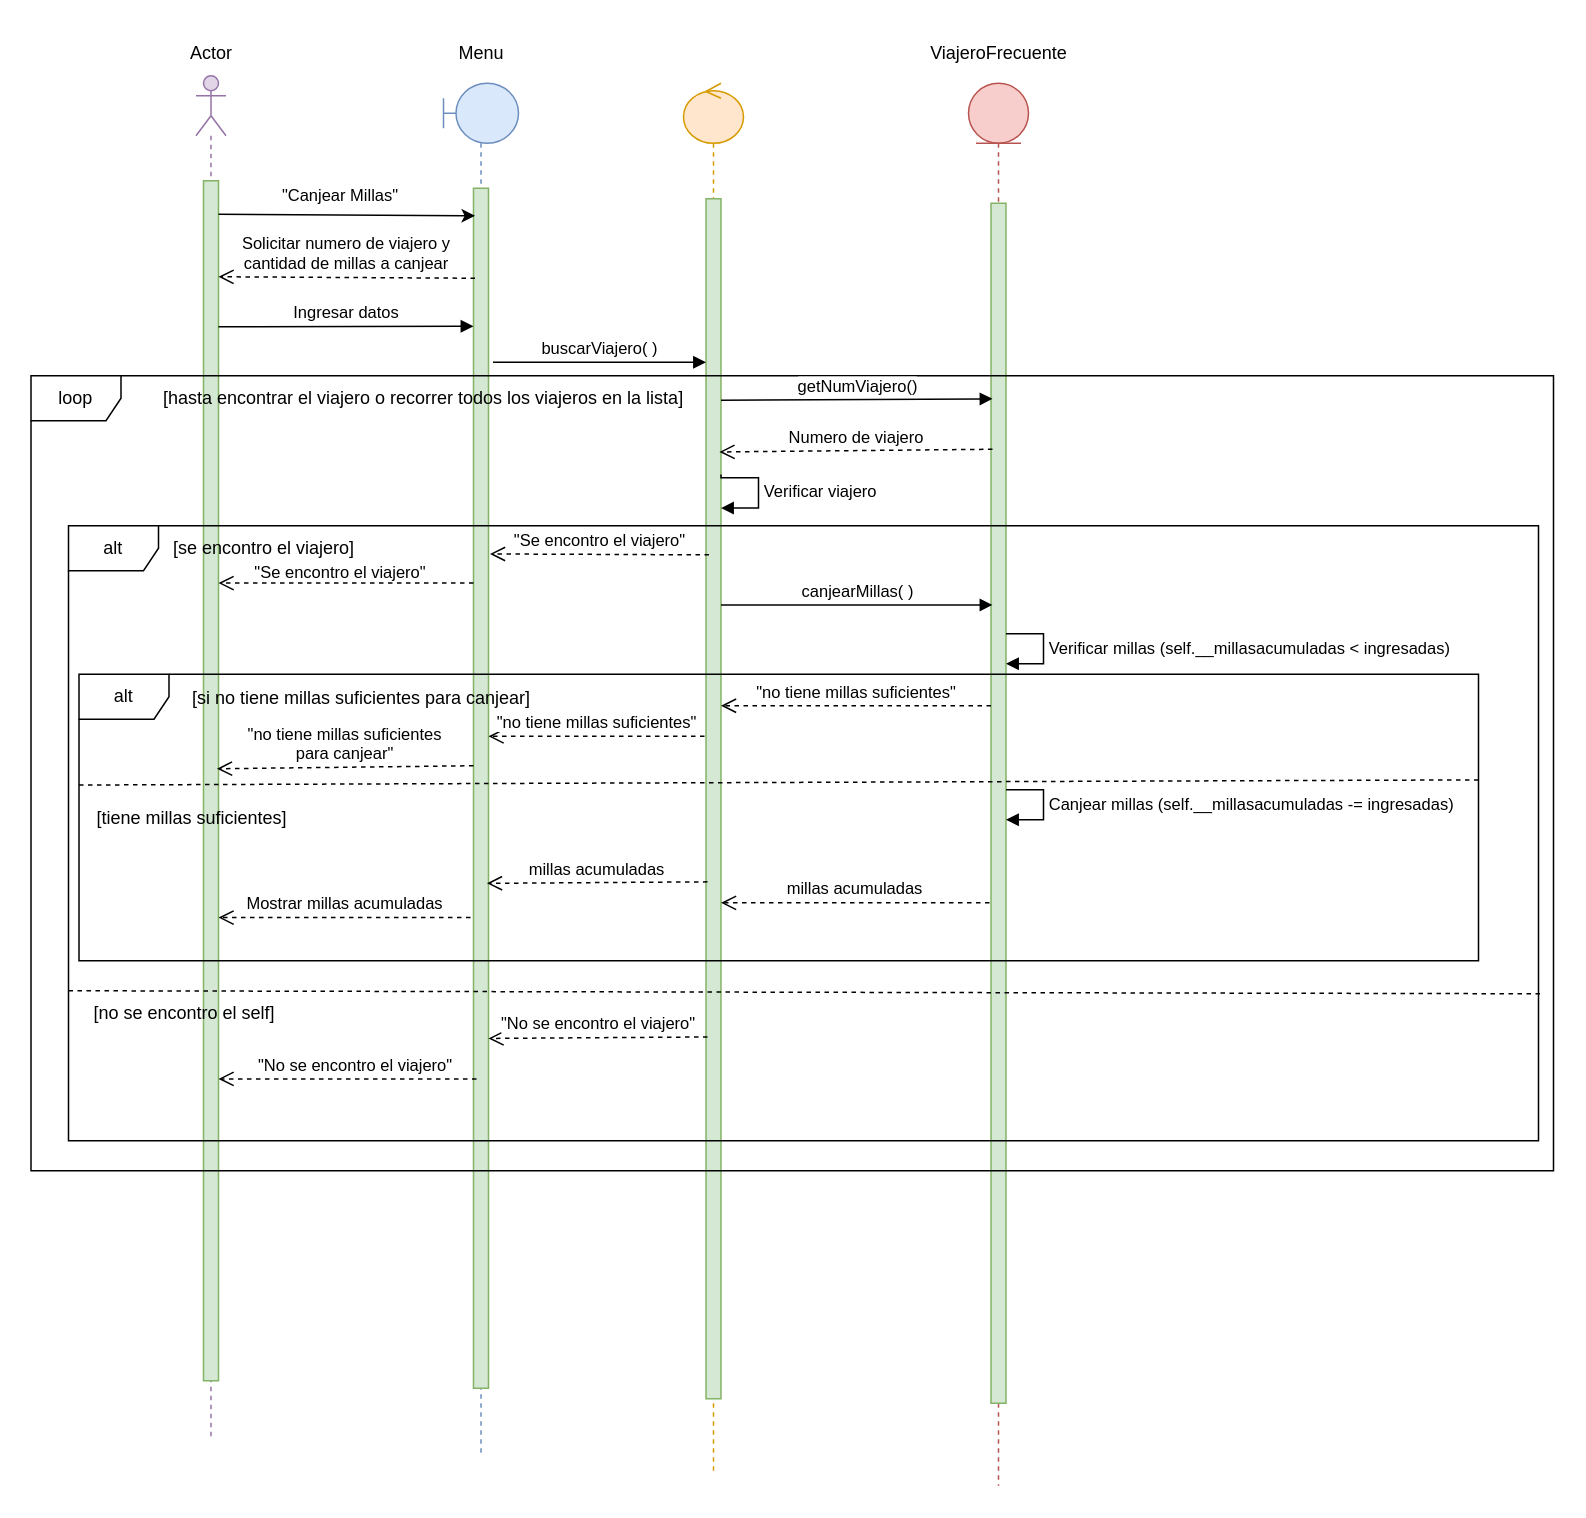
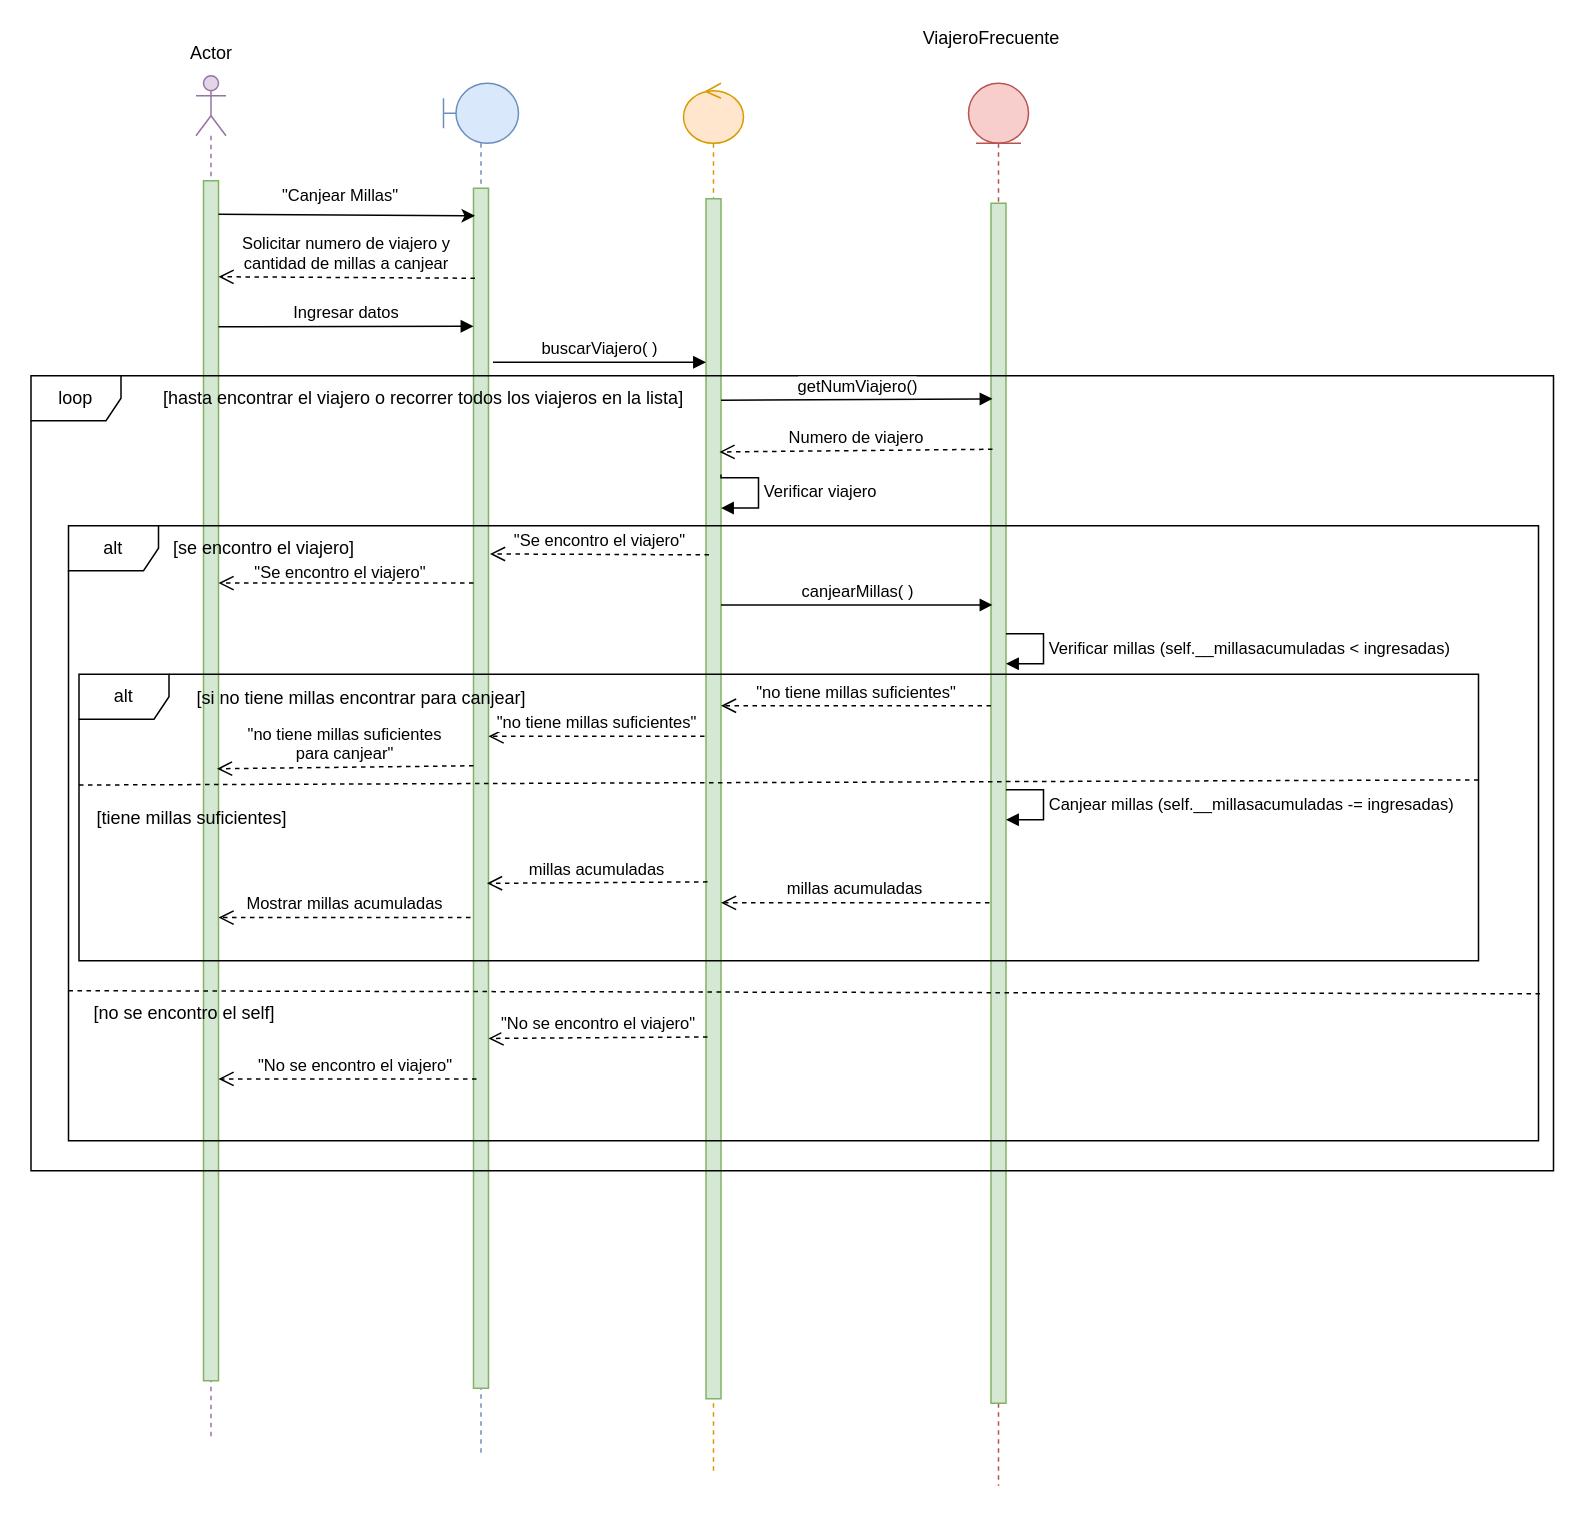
node "Menu": removed
node "ViajeroFrecuente": moved (998, 53) -> (991, 38)
node "[si no tiene millas suficientes para canjear]": label "[si no tiene millas suficientes para canjear]" -> "[si no tiene millas encontrar para canjear]"
